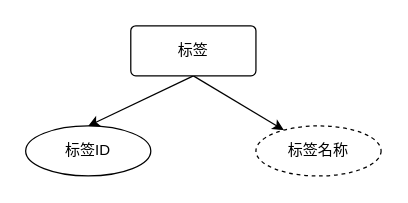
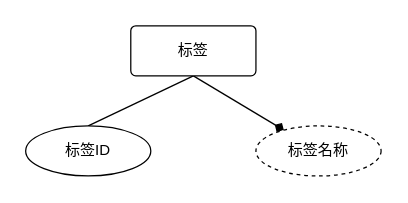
edge "标签" -> "标签ID": arrowhead classic -> none
edge "标签" -> "标签名称": arrowhead classic -> diamond
